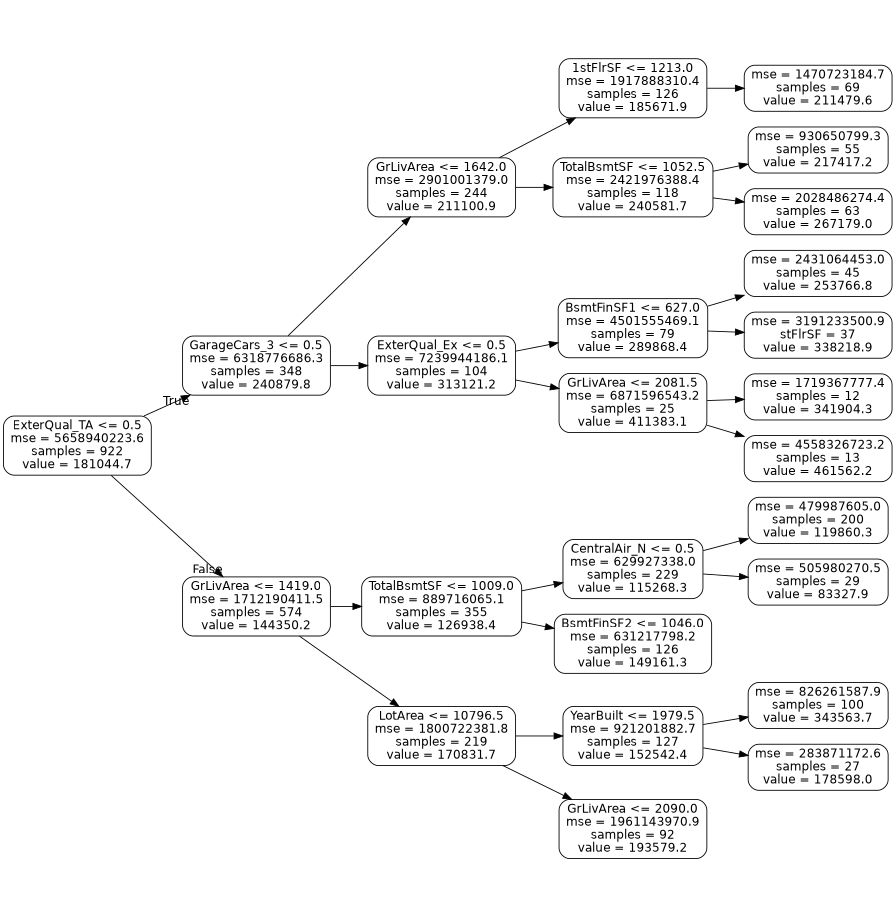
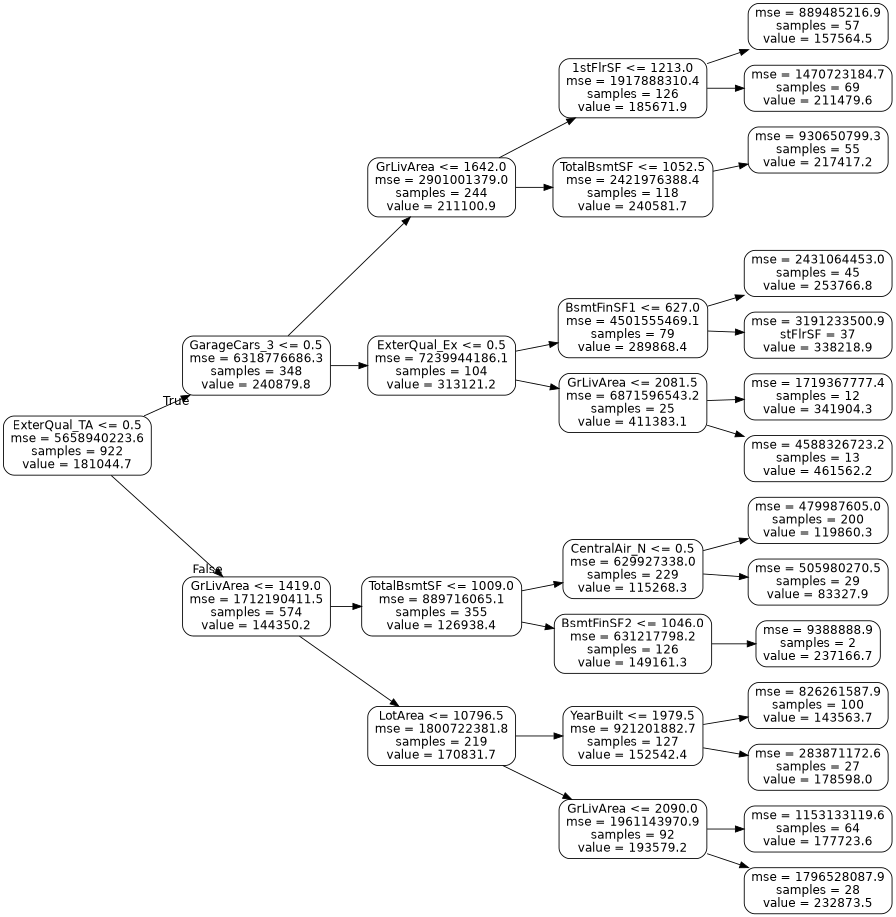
node "mse = 889485216.9 samples = 57 value = 157564.5": added
node "mse = 2028486274.4 samples = 63 value = 267179.0": removed
node "mse = 4558326723.2 samples = 13 value = 461562.2": label "mse = 4558326723.2 samples = 13 value = 461562.2" -> "mse = 4588326723.2 samples = 13 value = 461562.2"
node "mse = 9388888.9 samples = 2 value = 237166.7": added
node "mse = 826261587.9 samples = 100 value = 343563.7": label "mse = 826261587.9 samples = 100 value = 343563.7" -> "mse = 826261587.9 samples = 100 value = 143563.7"
node "mse = 1153133119.6 samples = 64 value = 177723.6": added
node "mse = 1796528087.9 samples = 28 value = 232873.5": added
